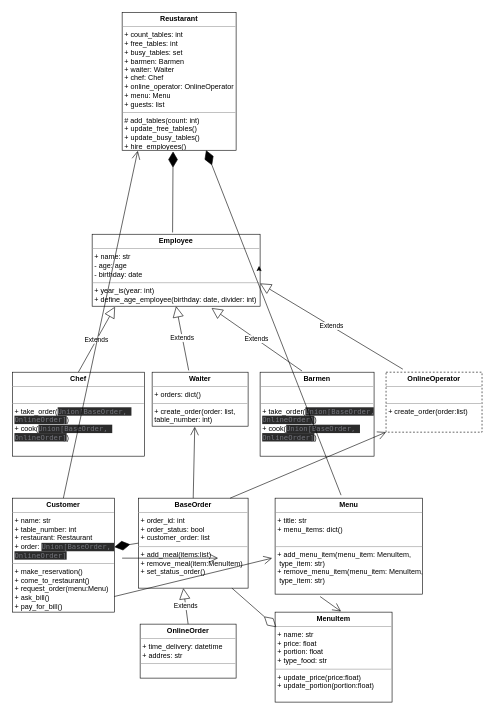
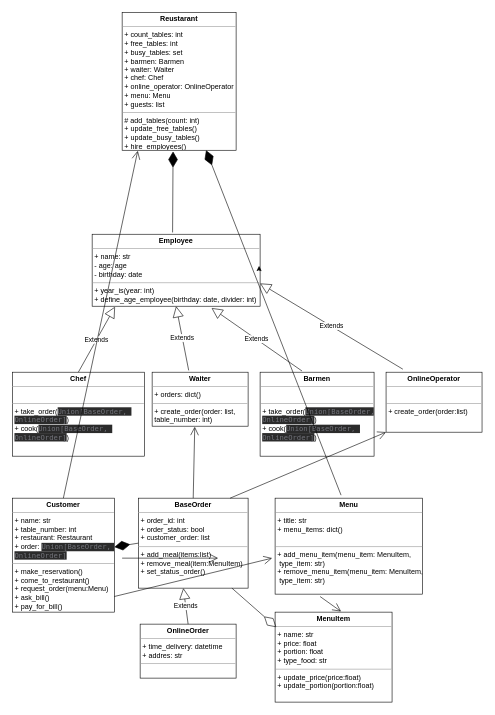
node "OnlineOperator + create_order(order:list)": style dashed -> solid
